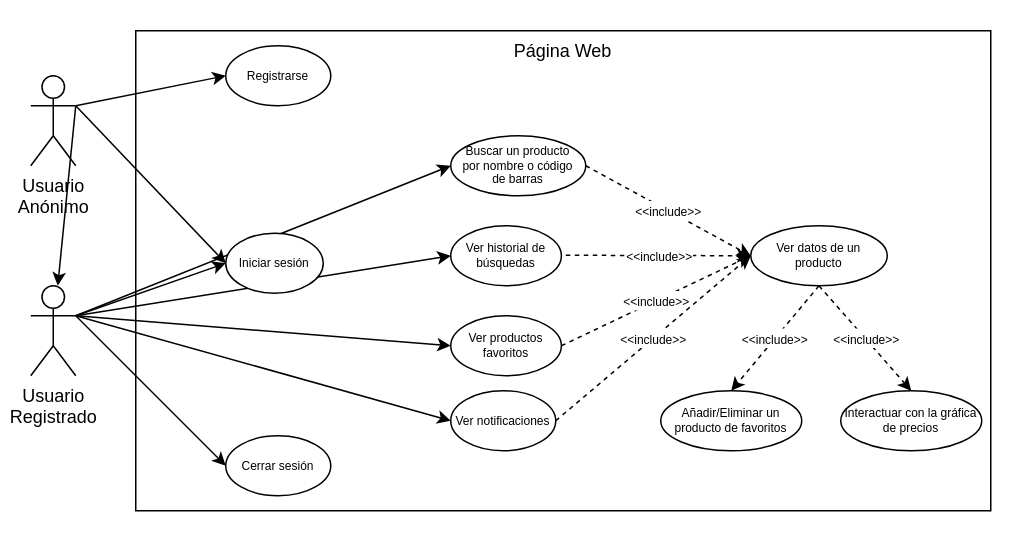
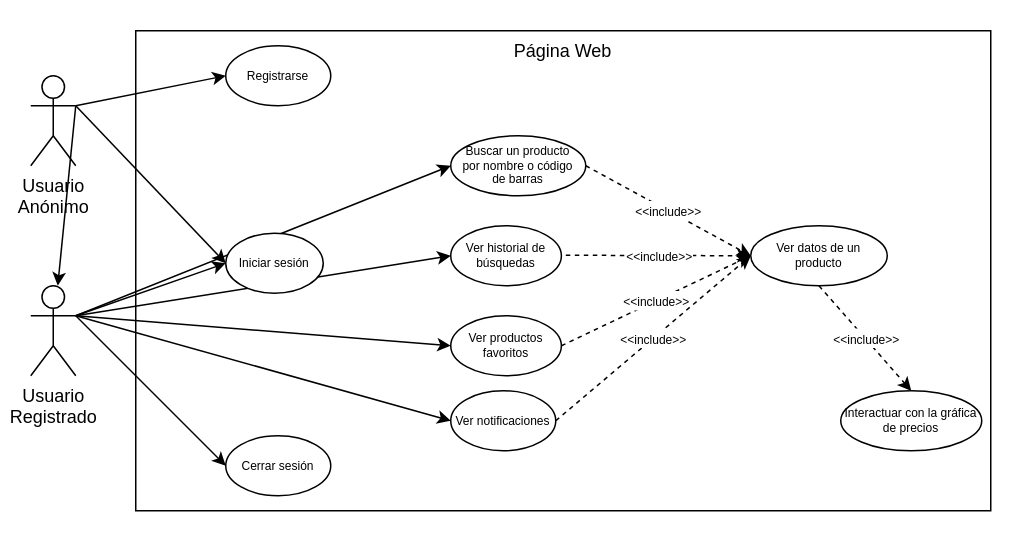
edge "Ver datos de un producto" -> "Añadir/Eliminar un producto de favoritos": removed, label "<<include>>"
node "Añadir/Eliminar un producto de favoritos": removed
